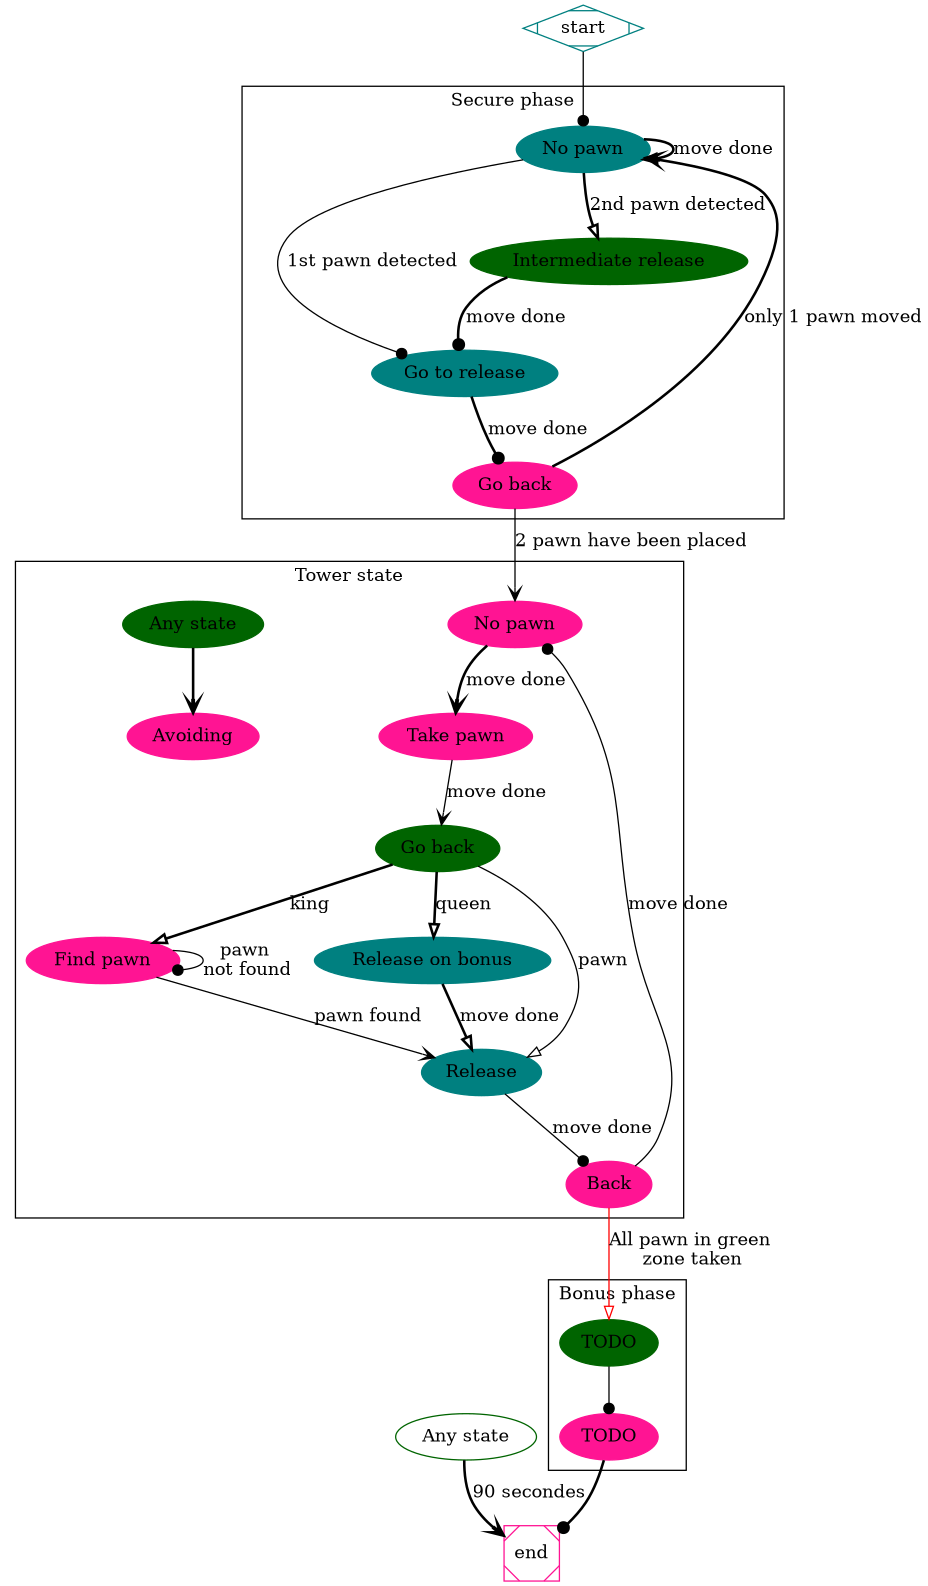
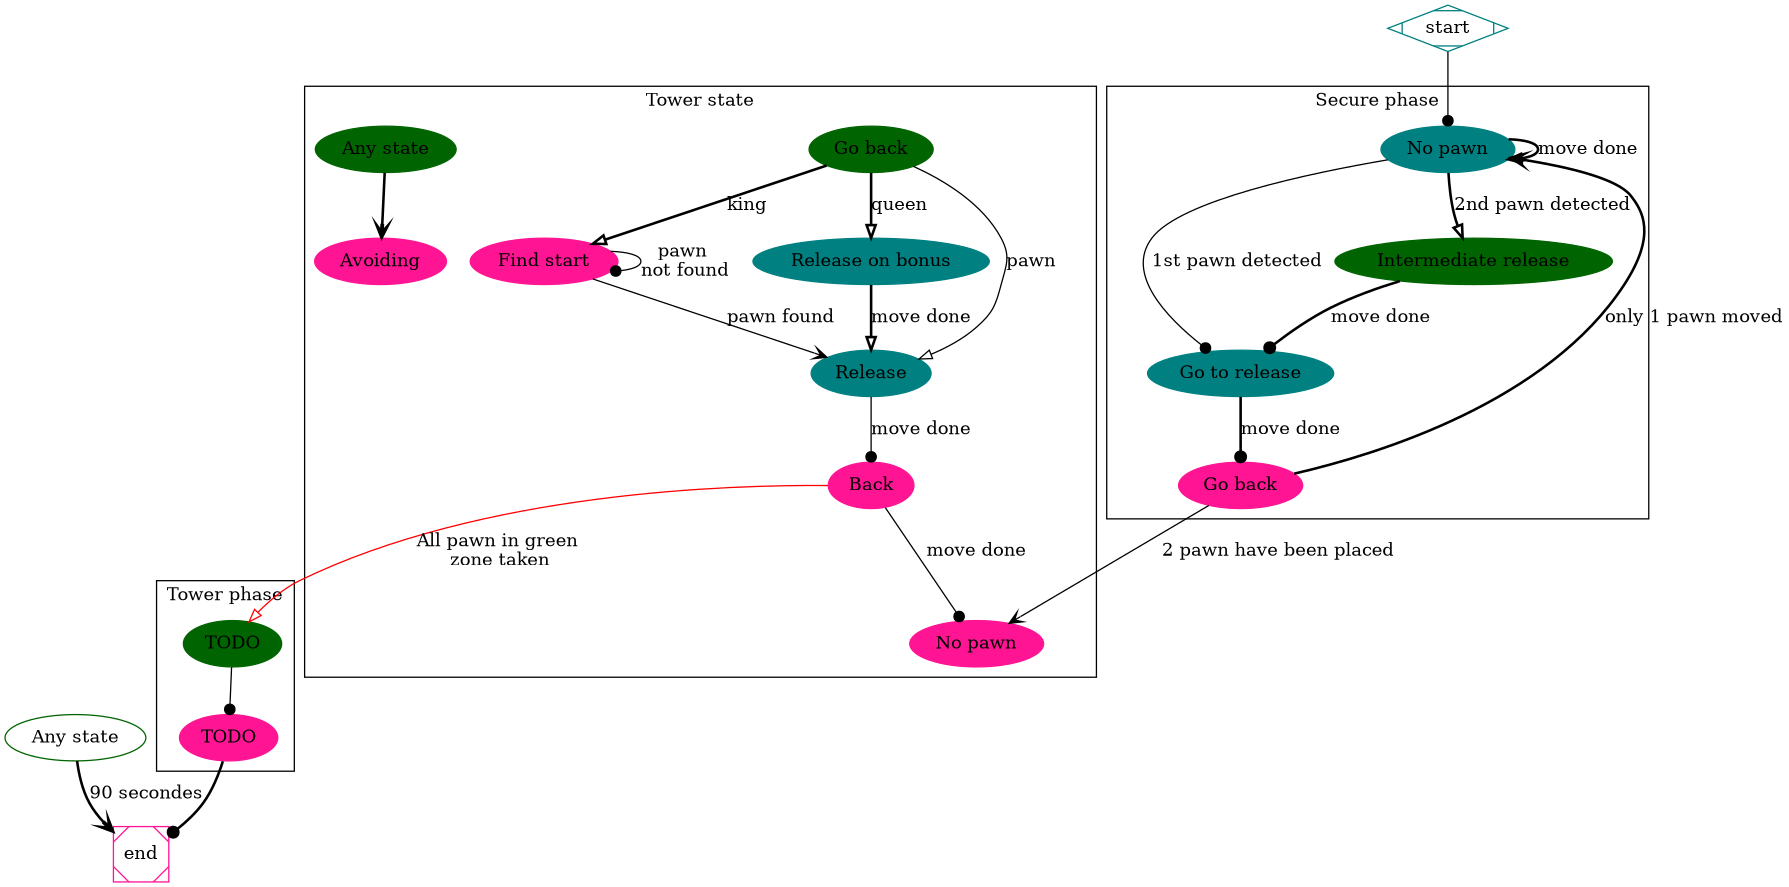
node "Take pawn": removed
node "Find pawn": label "Find pawn" -> "Find start"
cluster "Bonus phase": label "Bonus phase" -> "Tower phase"
